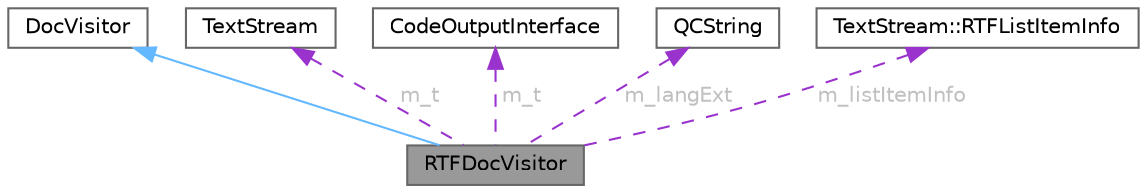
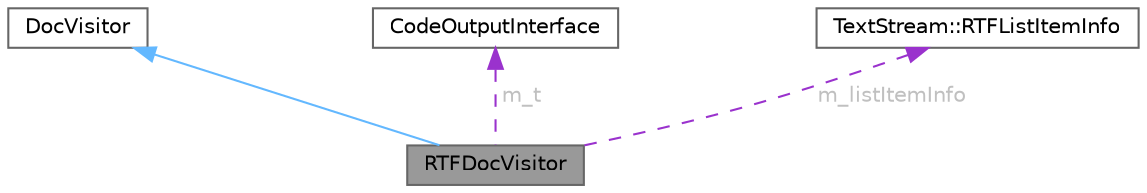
node "TextStream": removed
node "QCString": removed
